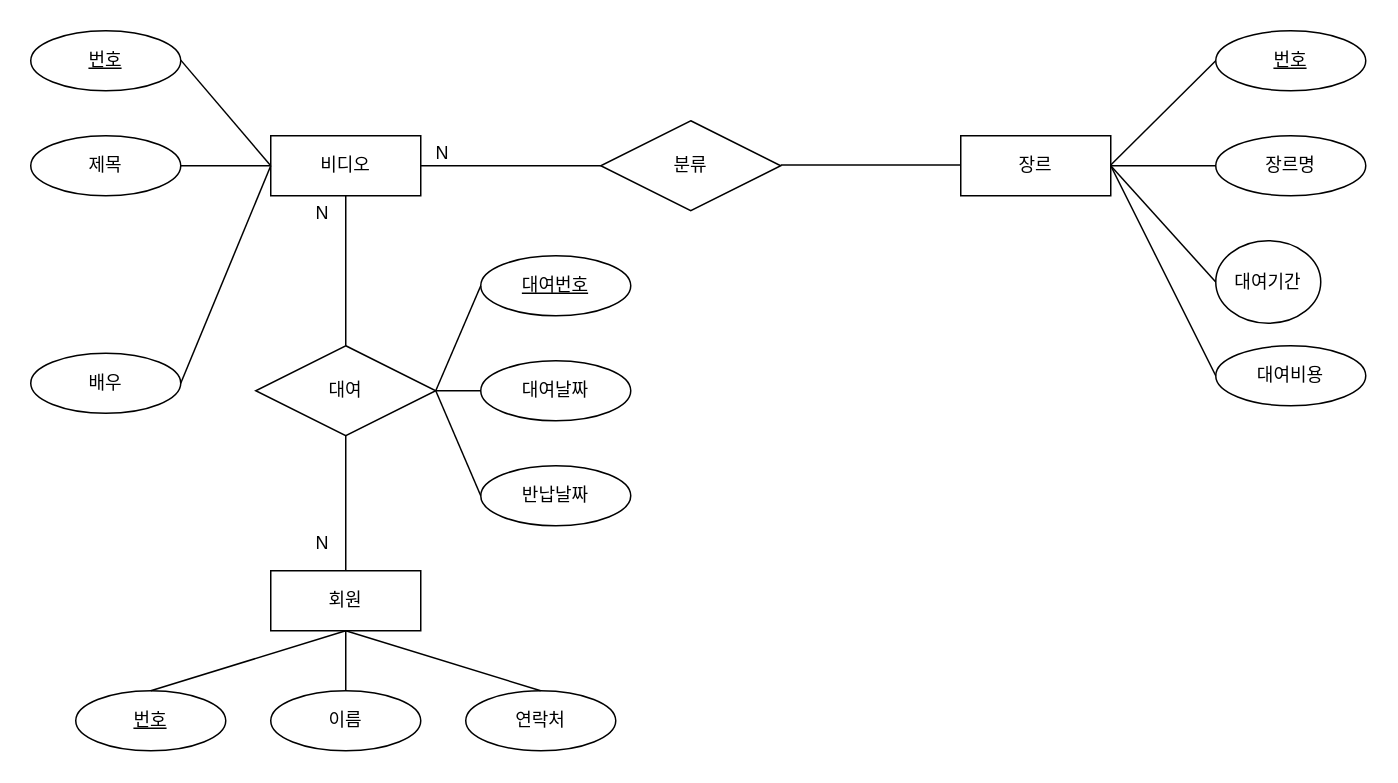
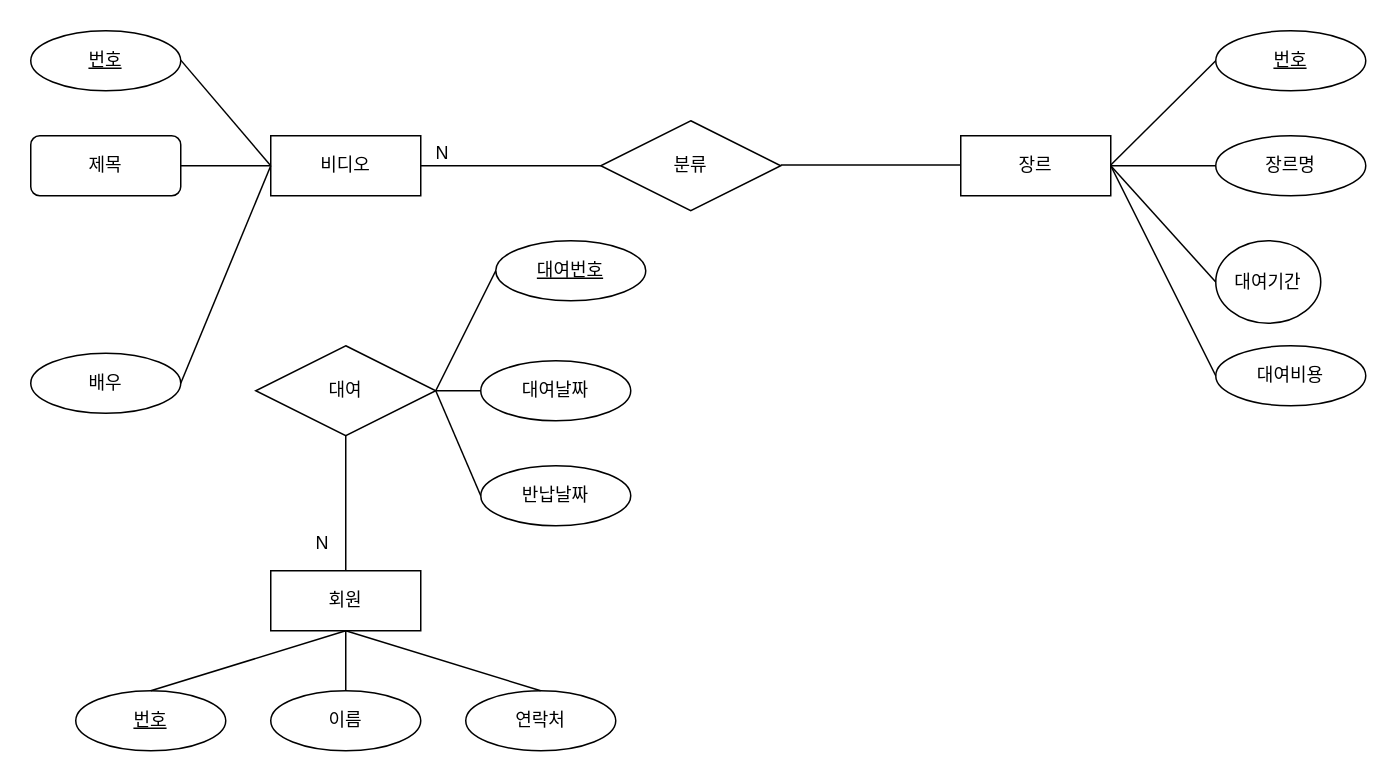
node "제목": shape ellipse -> rounded rectangle
edge "비디오" -- "대여": removed, label "N"
node "대여번호": moved (556, 286) -> (571, 271)
